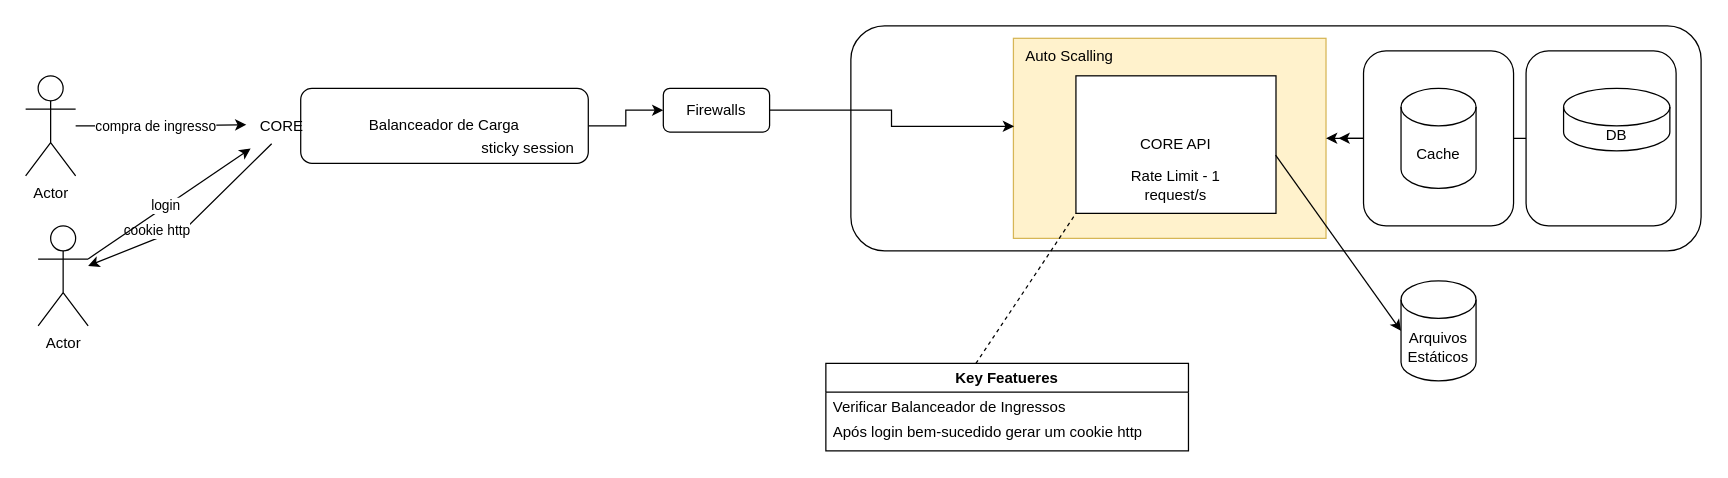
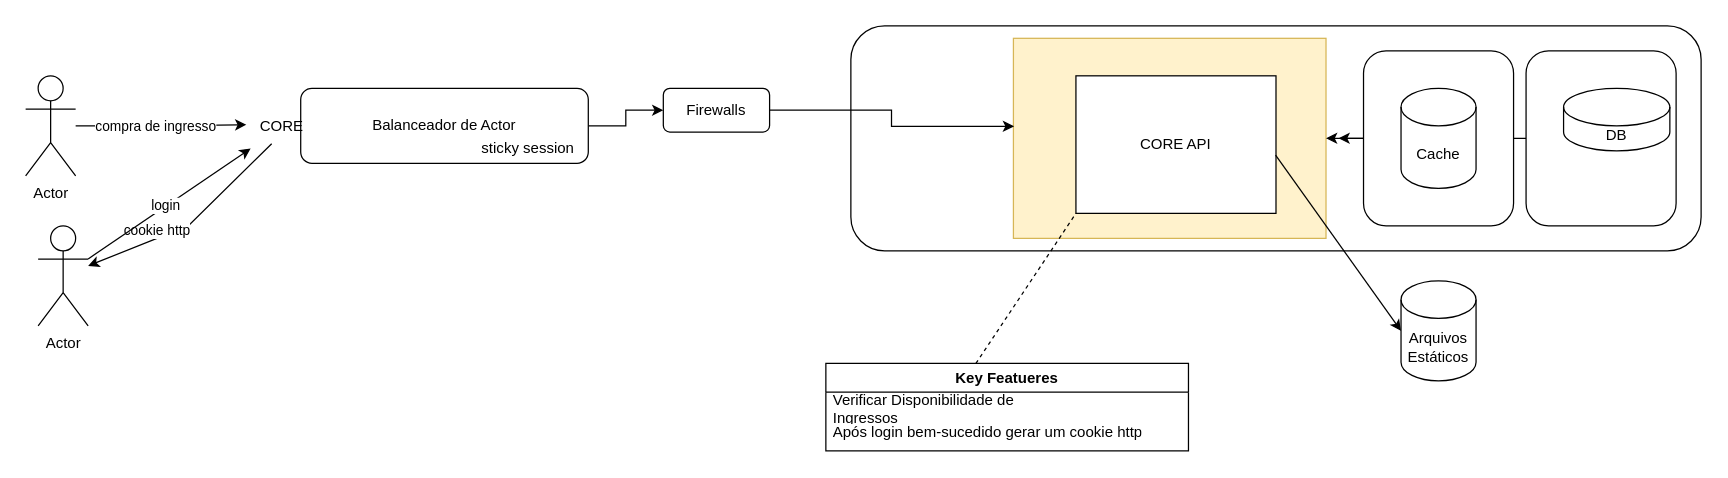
node "Auto Scalling": removed
node "Balanceador de Carga": label "Balanceador de Carga" -> "Balanceador de Actor"
node "Rate Limit - 1 request/s": removed
node "Verificar Balanceador de Ingressos": label "Verificar Balanceador de Ingressos" -> "Verificar Disponibilidade de Ingressos"
